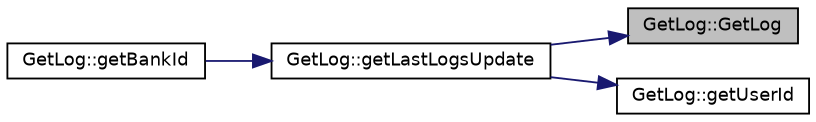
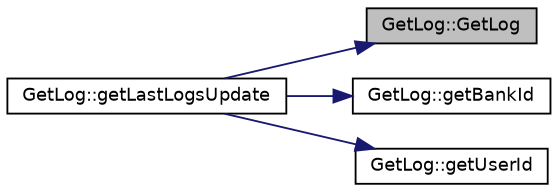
edge "GetLog::getBankId" -> "GetLog::getLastLogsUpdate": reversed
